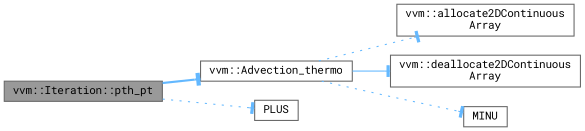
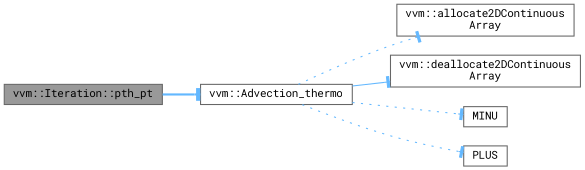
edge "vvm::Iteration::pth_pt" -> "PLUS": now "vvm::Advection_thermo" -> "PLUS"
